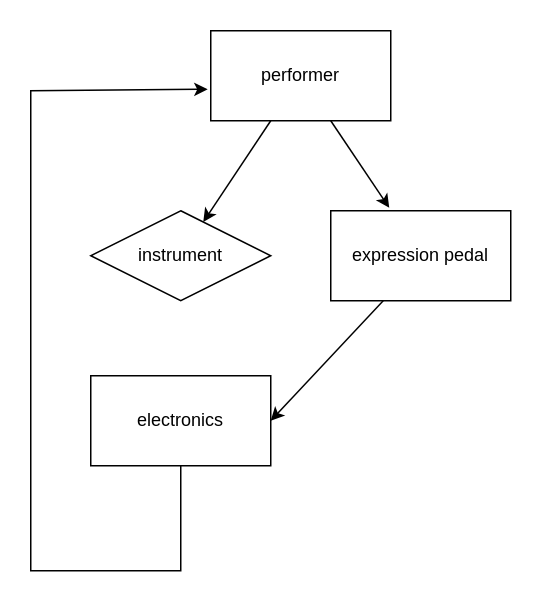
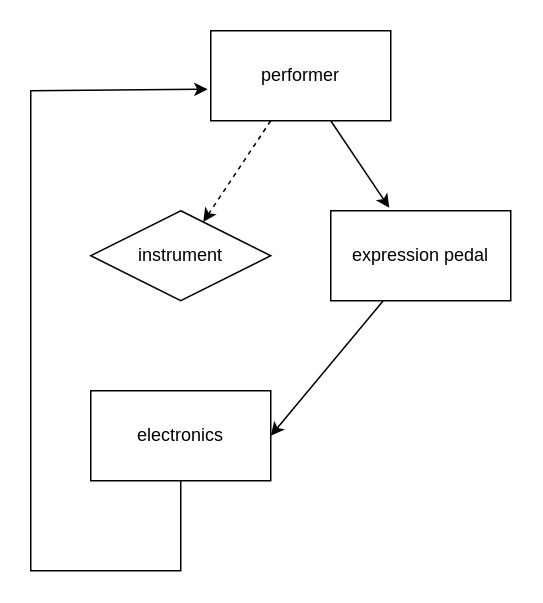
edge "performer" -> "instrument": style solid -> dashed
node "electronics": moved (181, 421) -> (181, 436)
